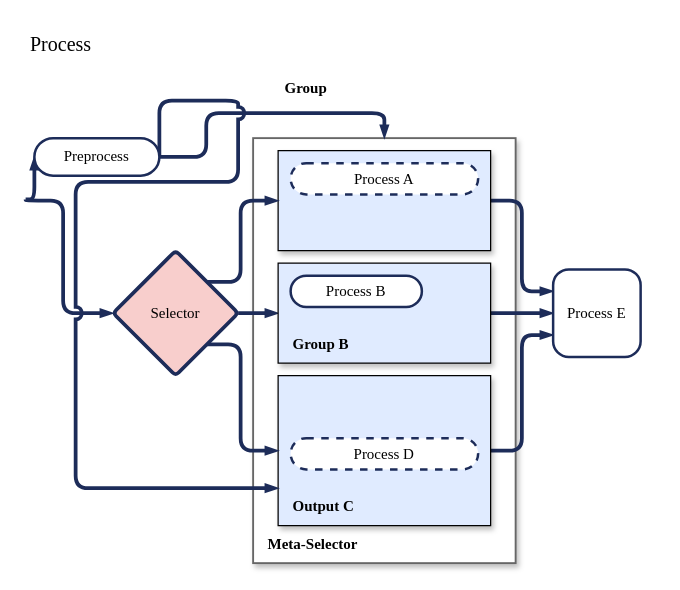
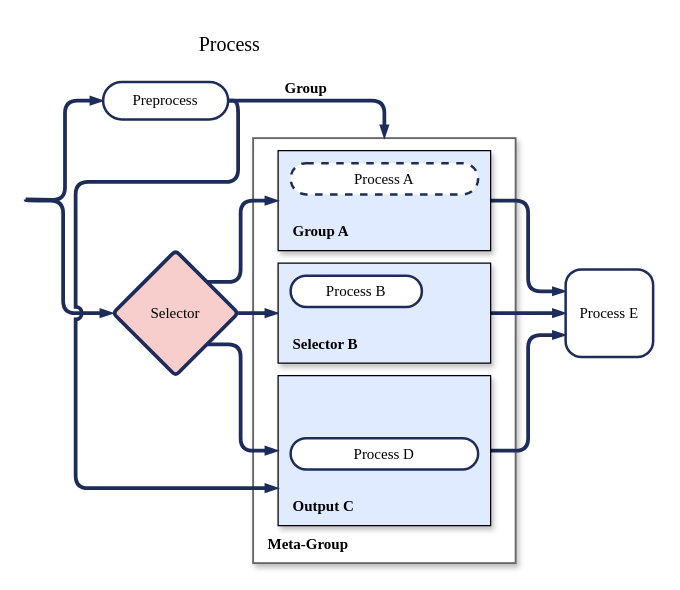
node "Process": moved (203, 44) -> (372, 44)
node "Preprocess": moved (97, 157) -> (166, 101)
node "Group A": added
node "Process E": moved (597, 313) -> (609, 313)
node "Group B": label "Group B" -> "Selector B"
node "Process D": style dashed -> solid
node "Meta-Selector": label "Meta-Selector" -> "Meta-Group"
